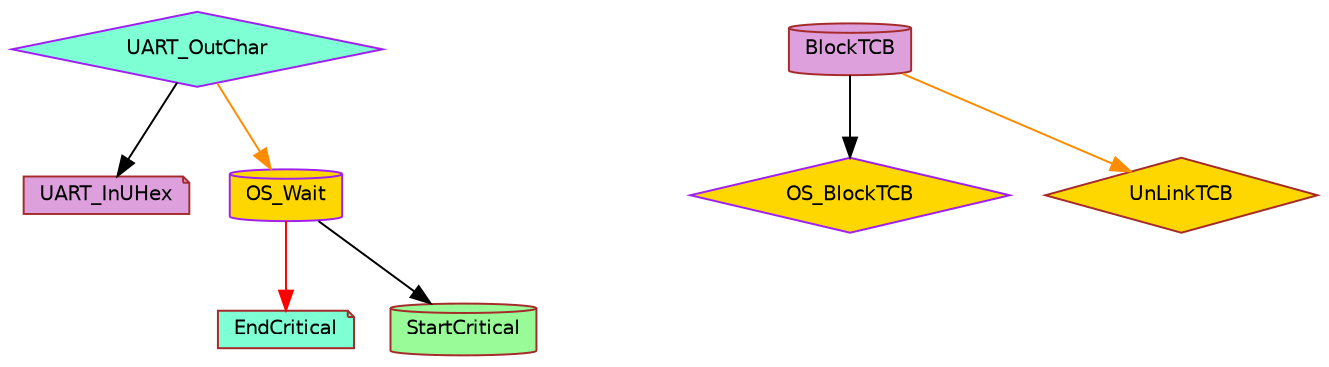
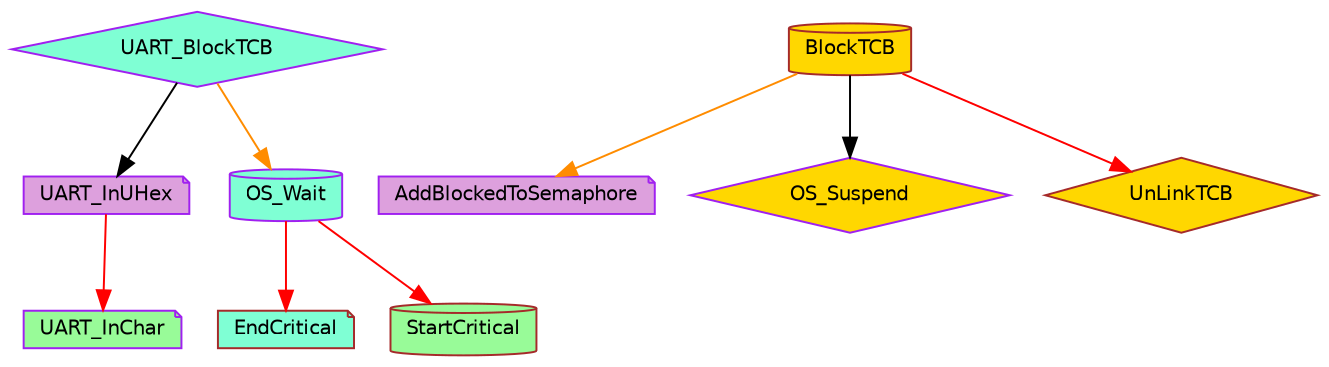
node "UART_OutChar": label "UART_OutChar" -> "UART_BlockTCB"
node "BlockTCB": fillcolor plum -> gold
edge "BlockTCB" -> "UnLinkTCB": color darkorange -> red
node "UART_InUHex": color brown -> purple
node "OS_Wait": fillcolor gold -> aquamarine
node "AddBlockedToSemaphore": added
node "OS_BlockTCB": label "OS_BlockTCB" -> "OS_Suspend"
edge "OS_Wait" -> "StartCritical": color black -> red
node "UART_InChar": added
